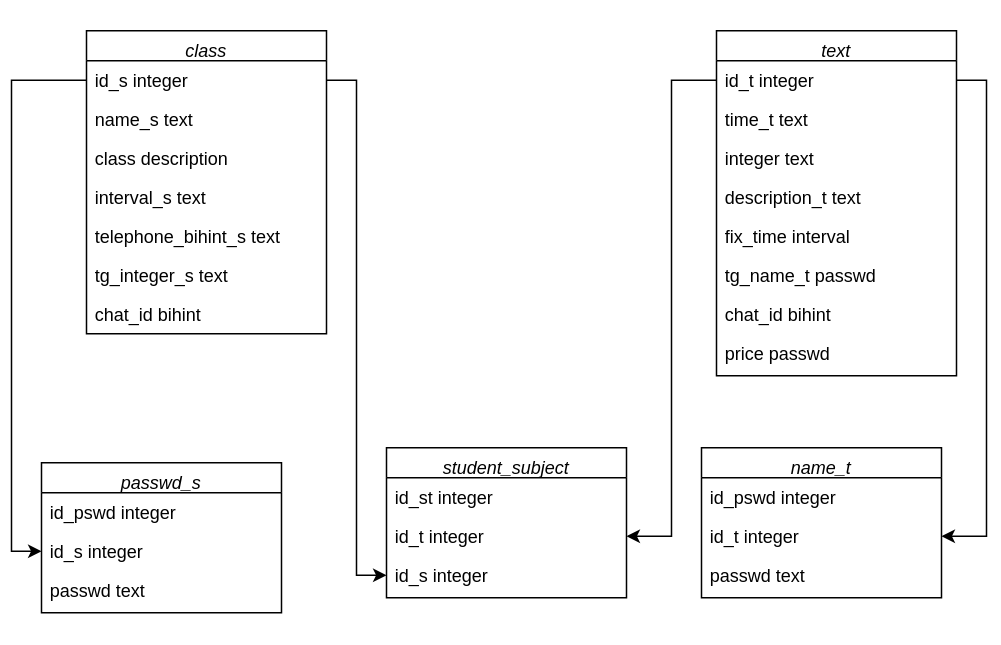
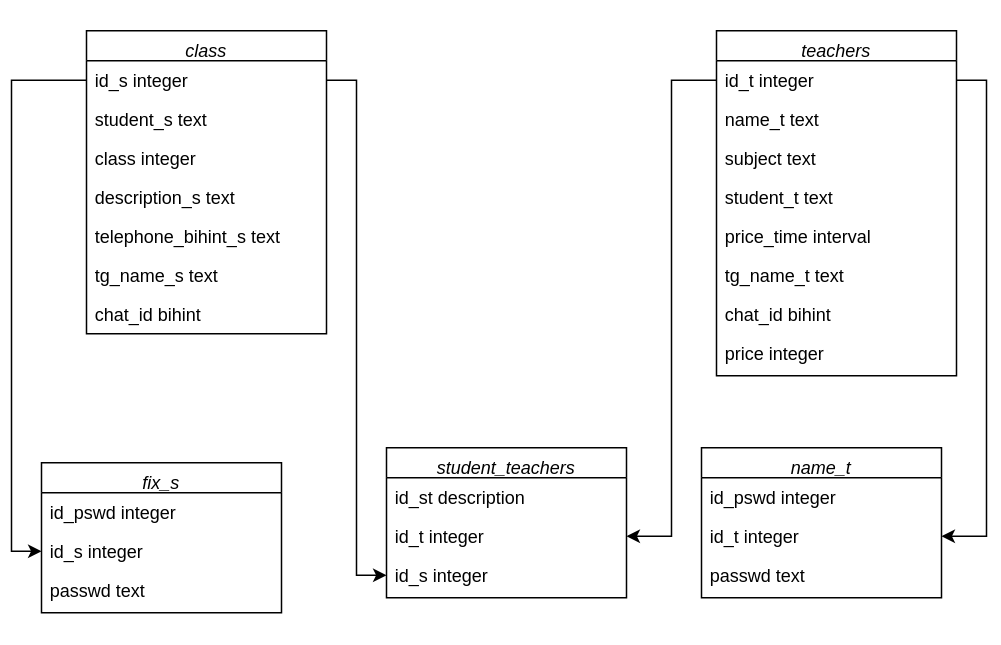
node "text": label "text" -> "teachers"
node "name_s text": label "name_s text" -> "student_s text"
node "time_t text": label "time_t text" -> "name_t text"
node "class description": label "class description" -> "class integer"
node "integer text": label "integer text" -> "subject text"
node "interval_s text": label "interval_s text" -> "description_s text"
node "description_t text": label "description_t text" -> "student_t text"
node "fix_time interval": label "fix_time interval" -> "price_time interval"
node "tg_integer_s text": label "tg_integer_s text" -> "tg_name_s text"
node "tg_name_t passwd": label "tg_name_t passwd" -> "tg_name_t text"
node "price passwd": label "price passwd" -> "price integer"
node "student_subject": label "student_subject" -> "student_teachers"
node "passwd_s": label "passwd_s" -> "fix_s"
node "id_st integer": label "id_st integer" -> "id_st description"
